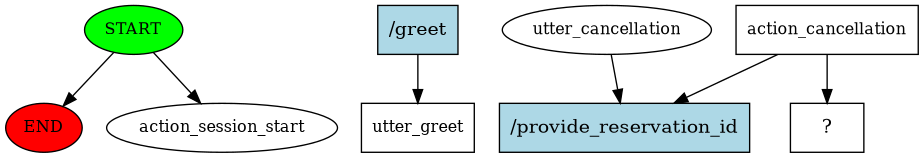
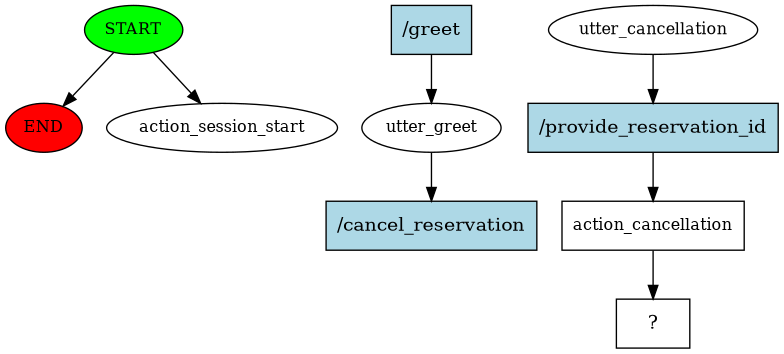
edge "action_cancellation" -> "/provide_reservation_id": reversed
node "utter_greet": shape box -> ellipse
node "/cancel_reservation": added
